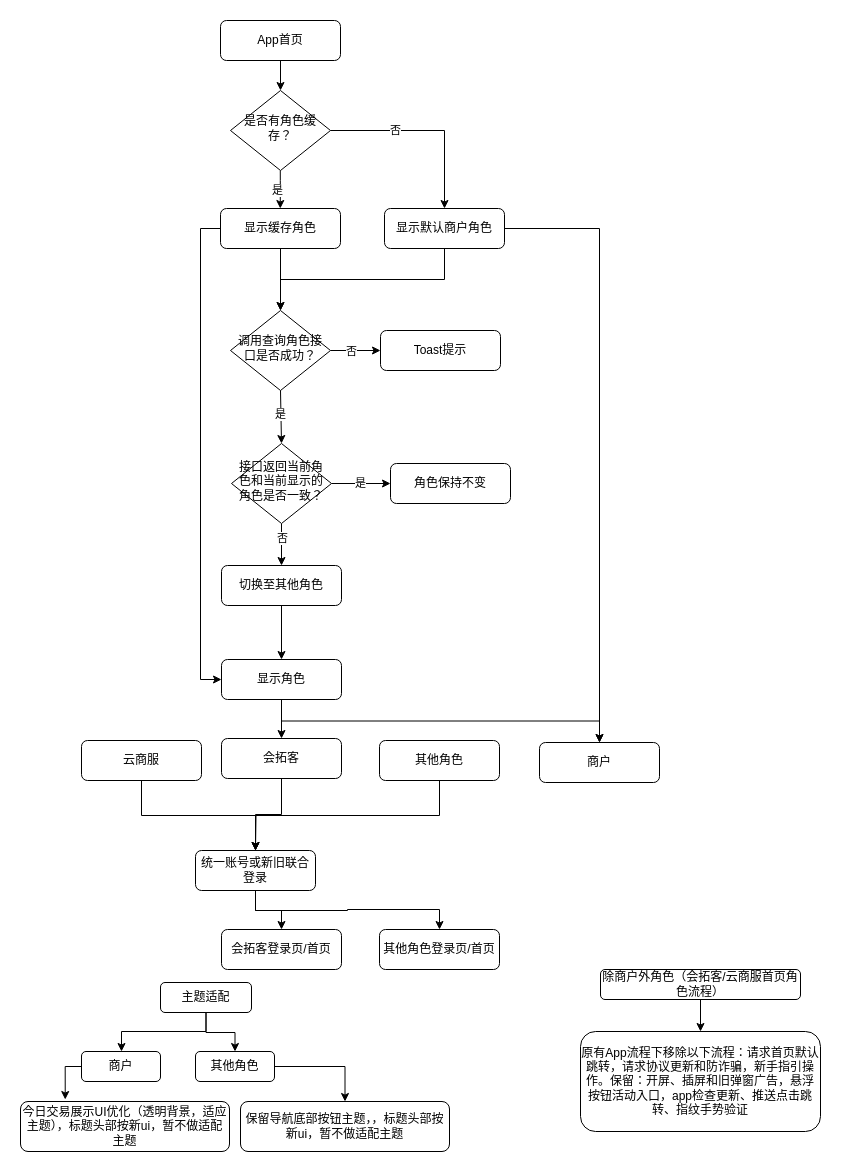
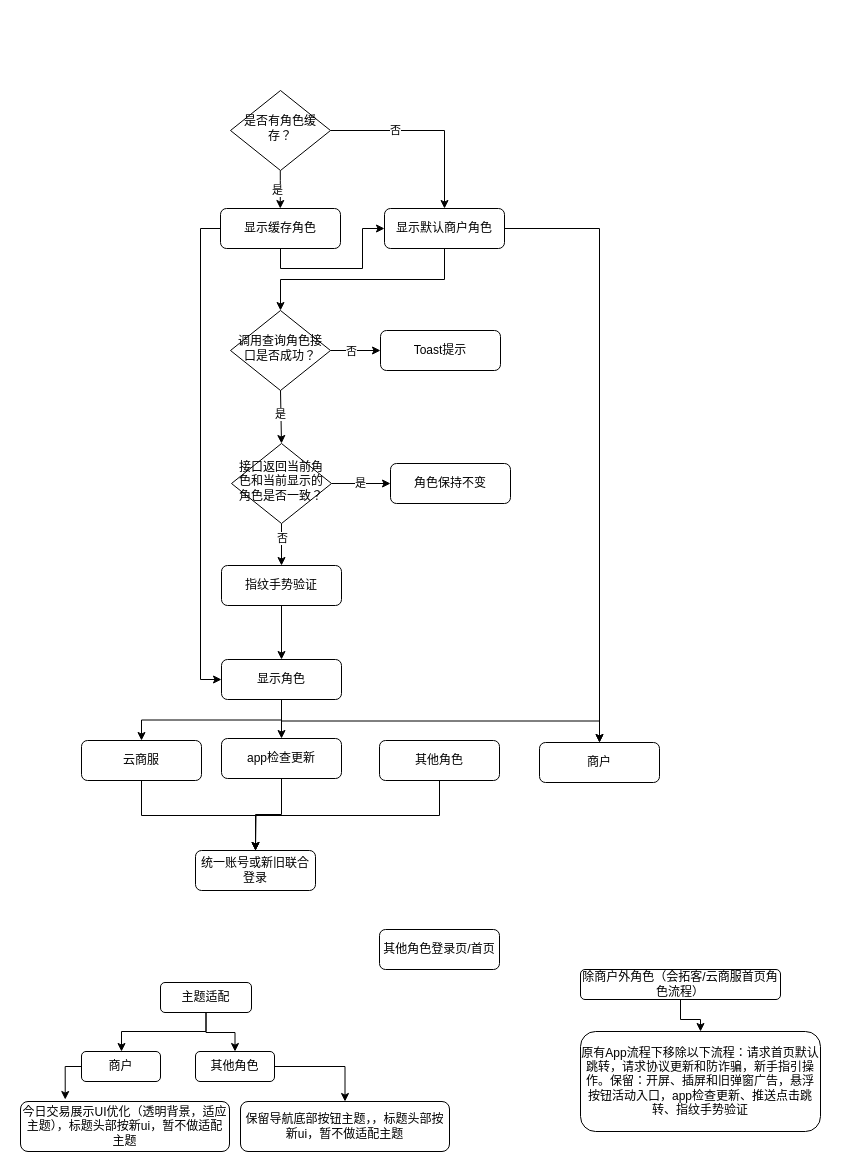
node "App首页": removed
edge "App首页" -> "是否有角色缓存？": removed
edge "显示缓存角色" -> "调用查询角色接口是否成功？": now "显示缓存角色" -> "显示默认商户角色"
node "切换至其他角色": label "切换至其他角色" -> "指纹手势验证"
edge "显示角色" -> "云商服": added
node "会拓客": label "会拓客" -> "app检查更新"
edge "统一账号或新旧联合登录" -> "其他角色登录页/首页": removed
edge "统一账号或新旧联合登录" -> "会拓客登录页/首页": removed
node "会拓客登录页/首页": removed
node "除商户外角色（会拓客/云商服首页角色流程）": moved (701, 985) -> (681, 985)
